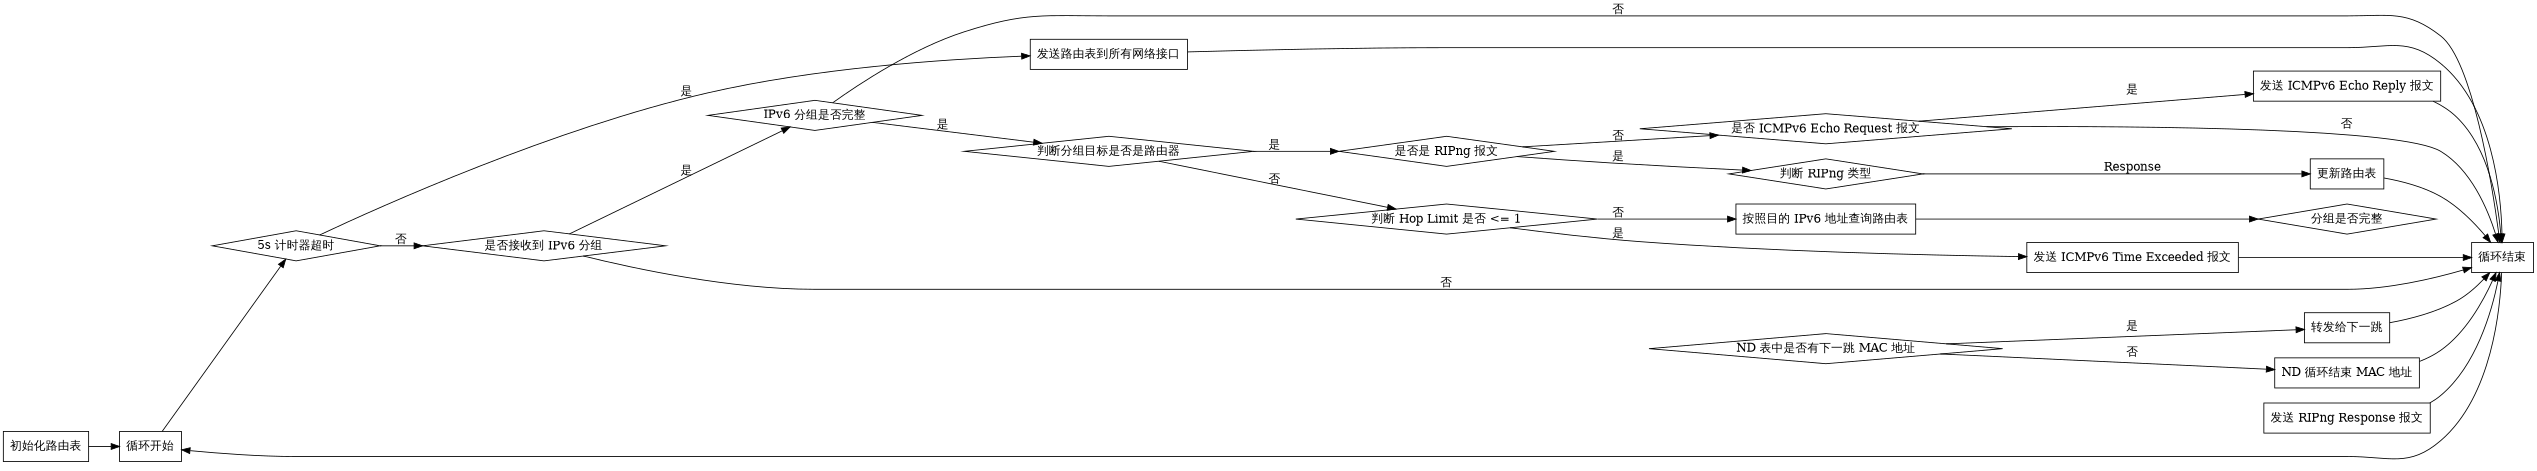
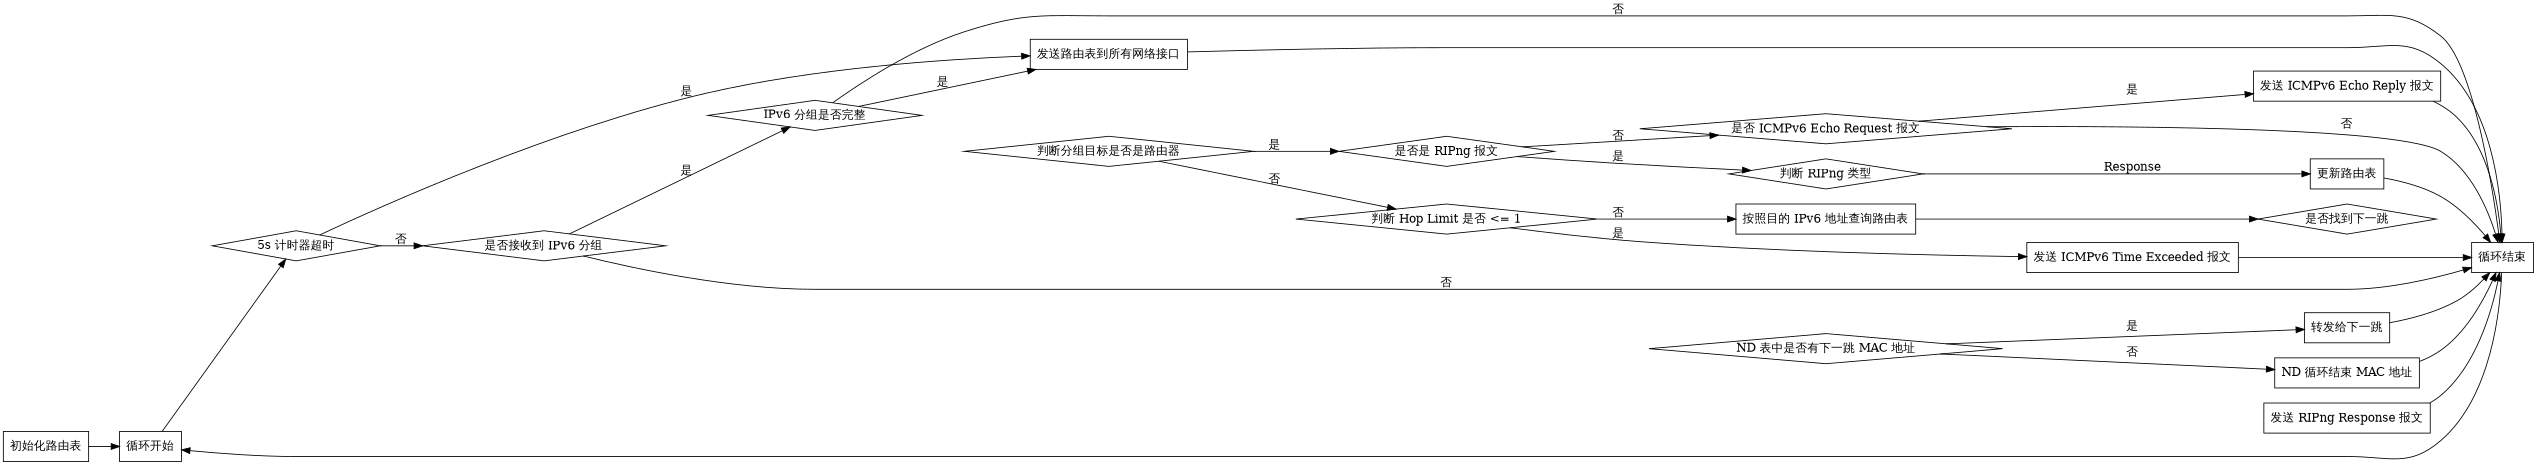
edge "IPv6 分组是否完整" -> "判断分组目标是否是路由器": now "IPv6 分组是否完整" -> "发送路由表到所有网络接口"
node "分组是否完整": label "分组是否完整" -> "是否找到下一跳"
